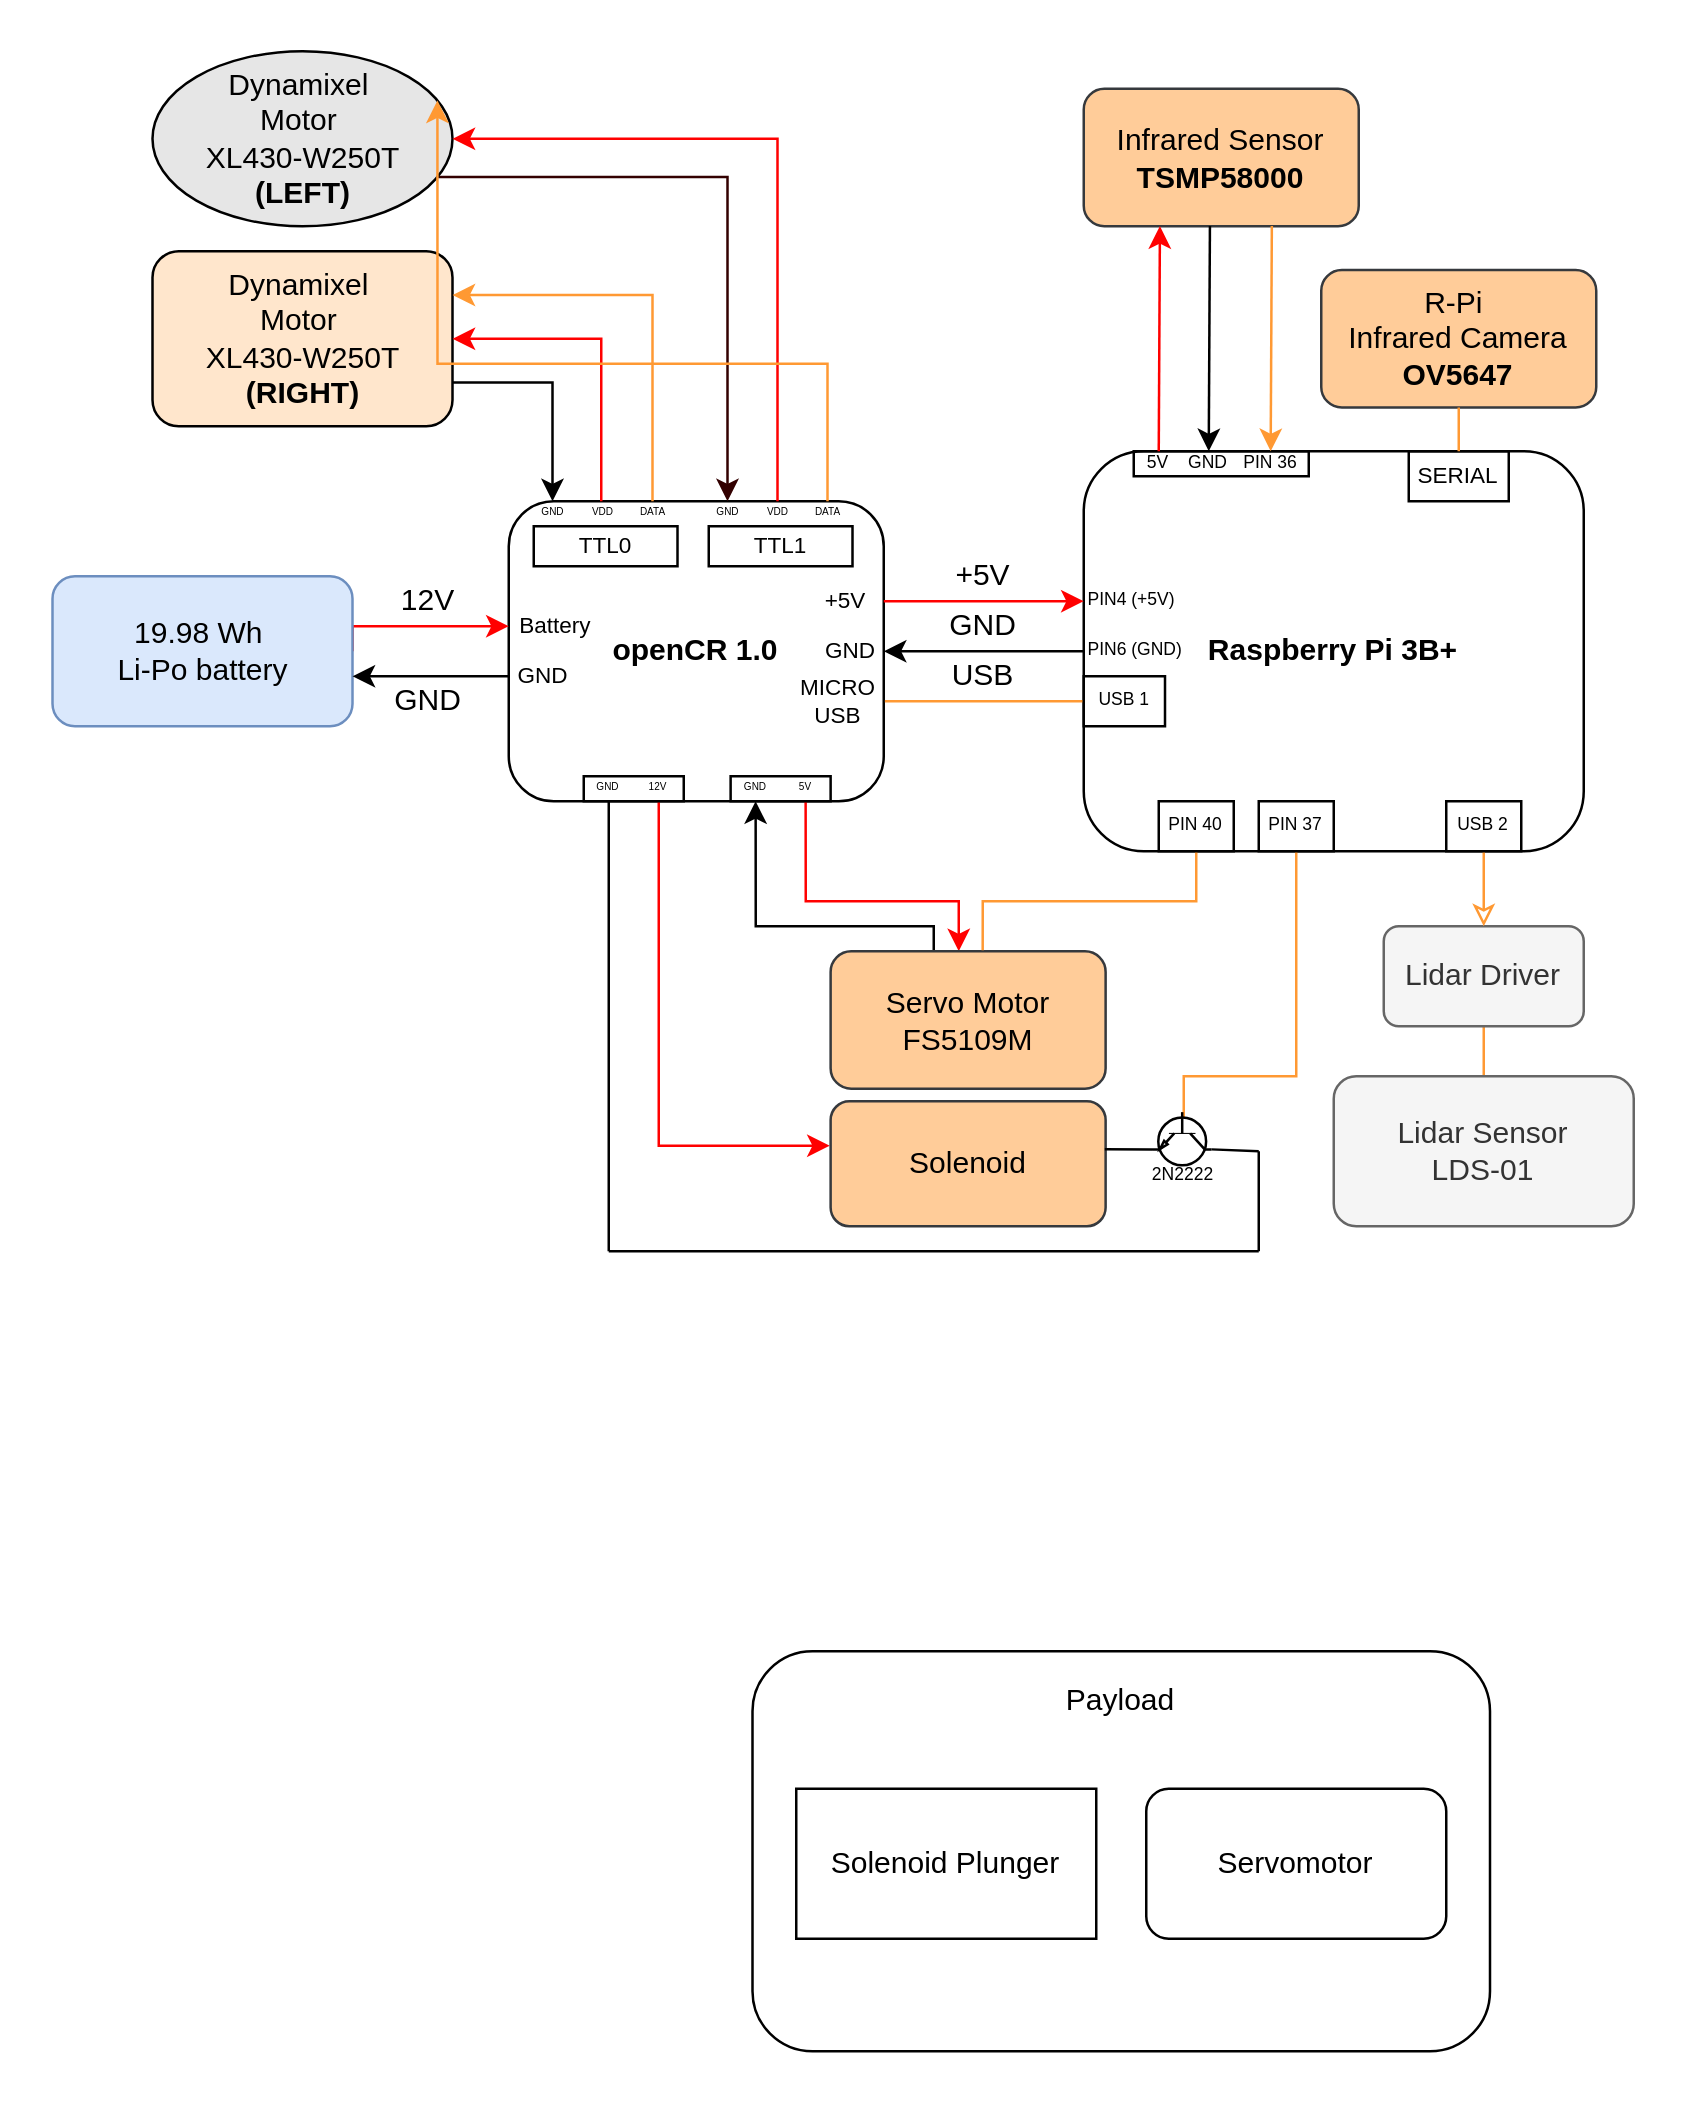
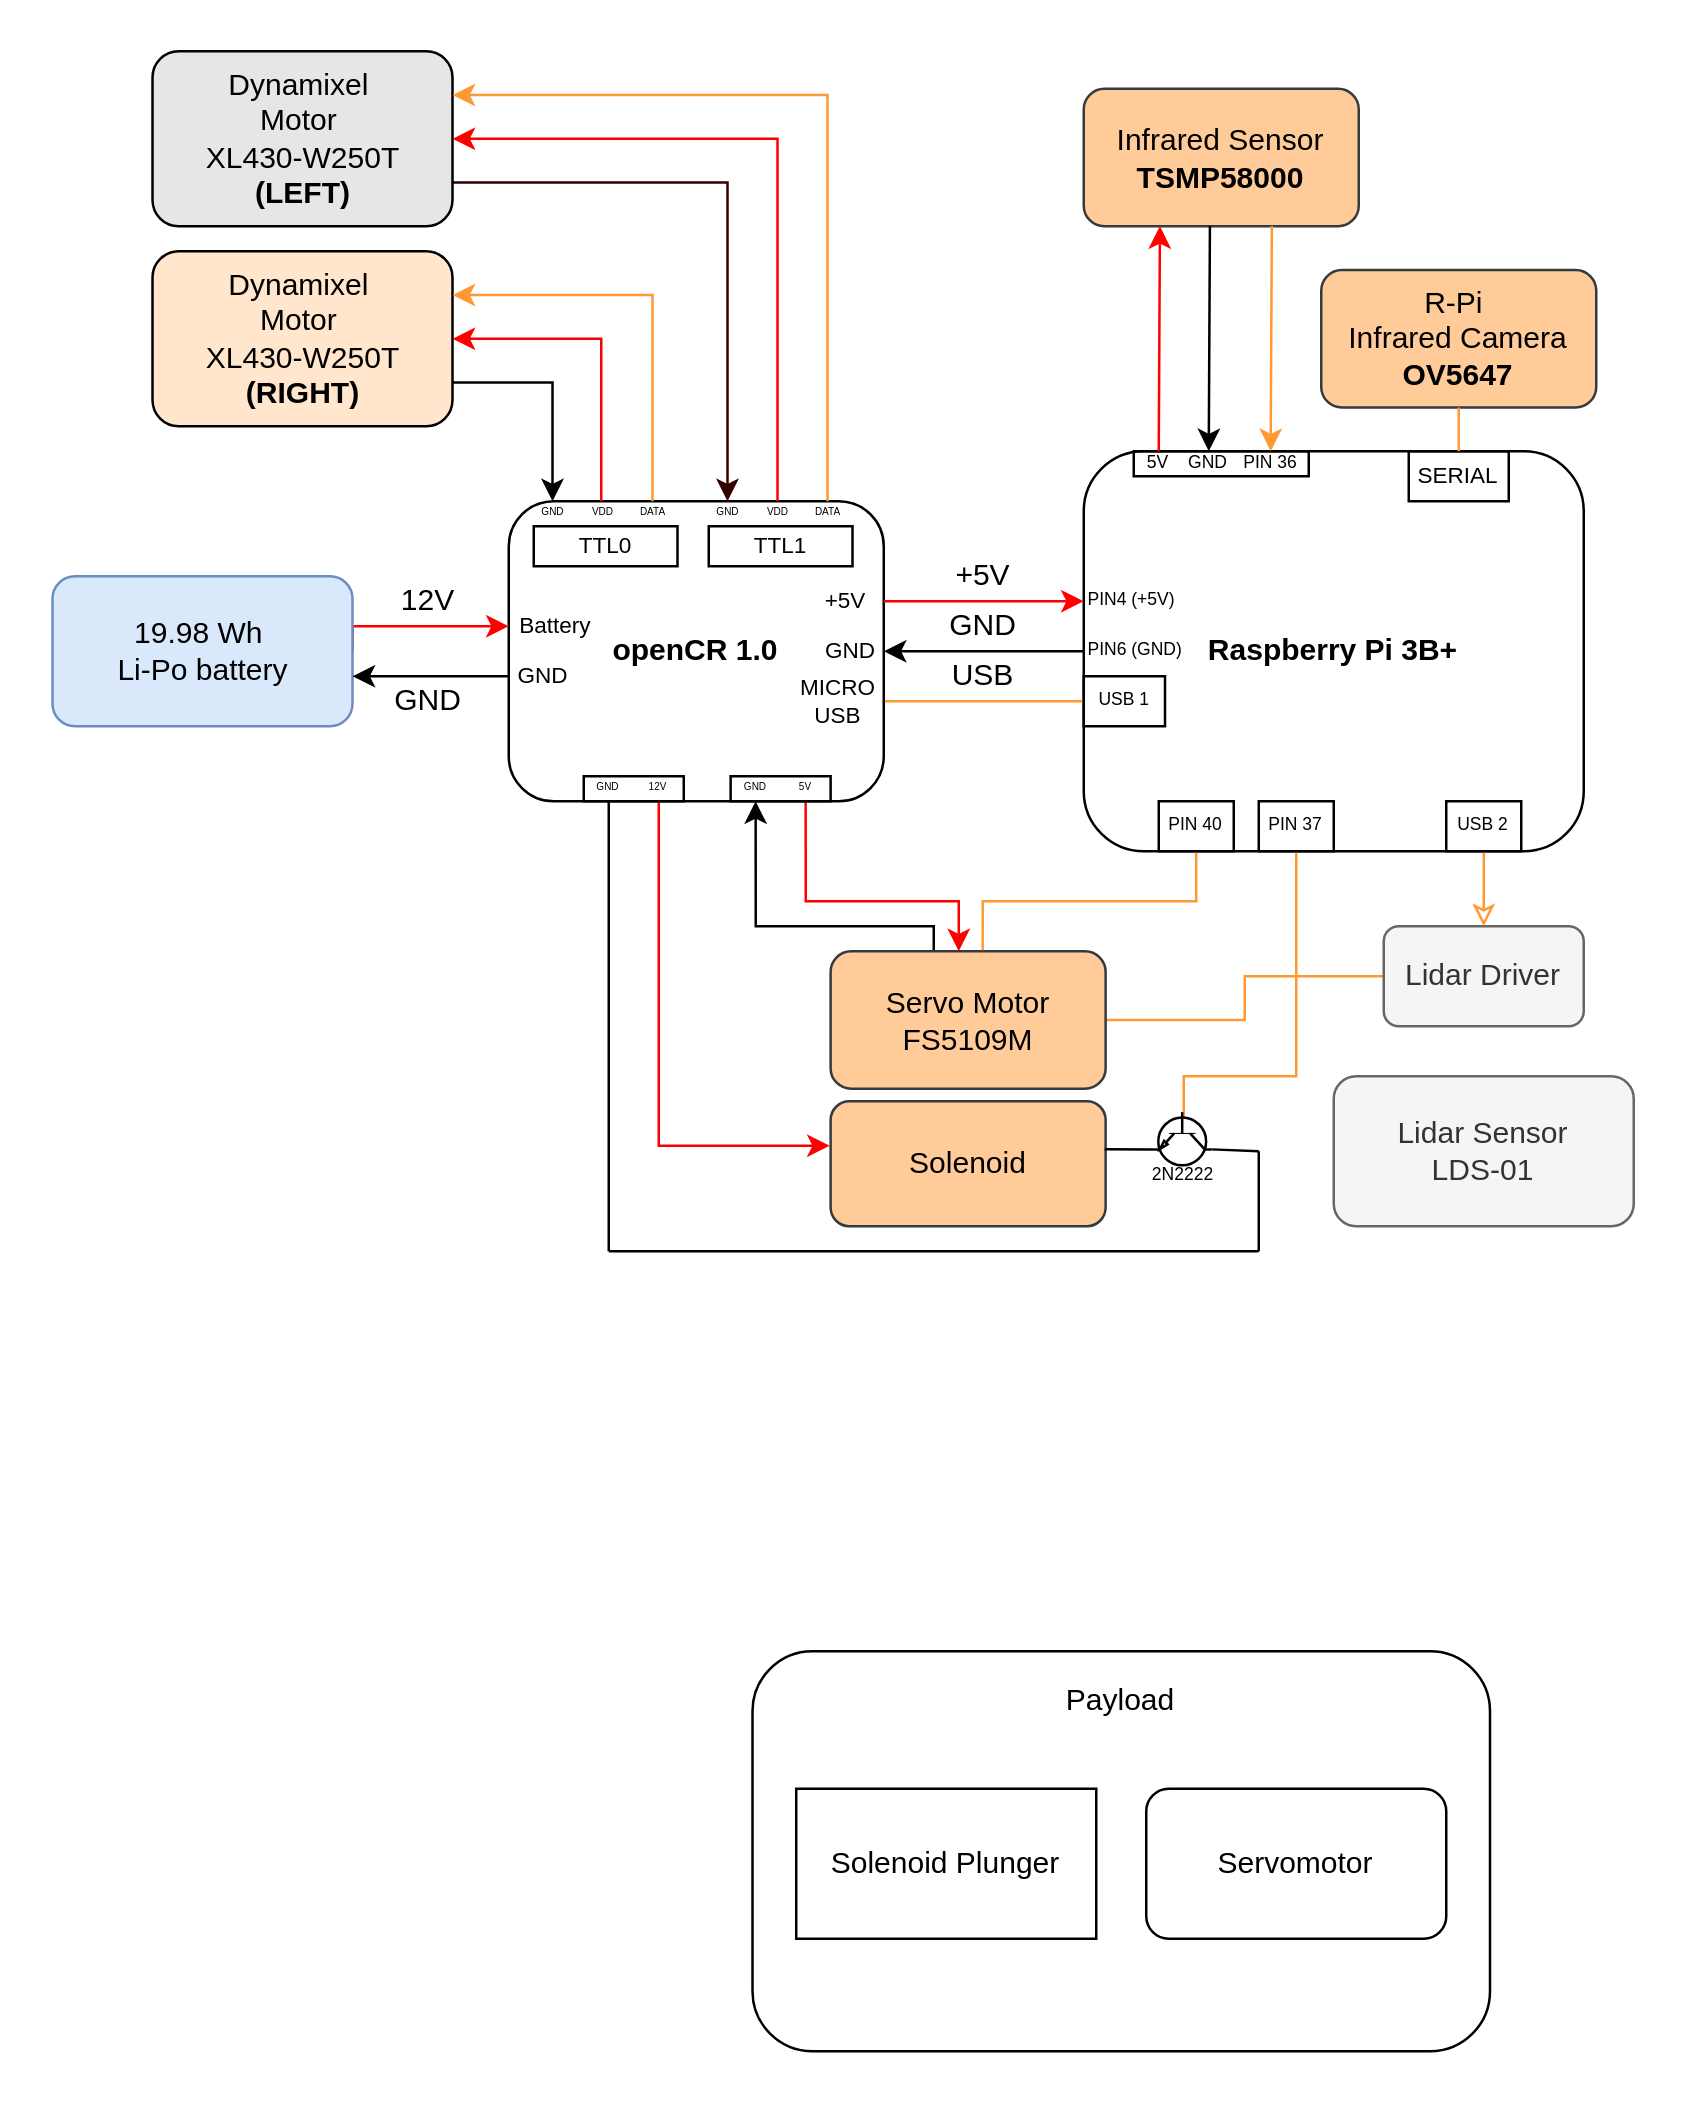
node "Dynamixel Motor XL430-W250T (LEFT)": shape ellipse -> rounded rectangle
edge "Lidar Driver" -- "Lidar Sensor LDS-01": now "Lidar Driver" -- "Servo Motor FS5109M"
